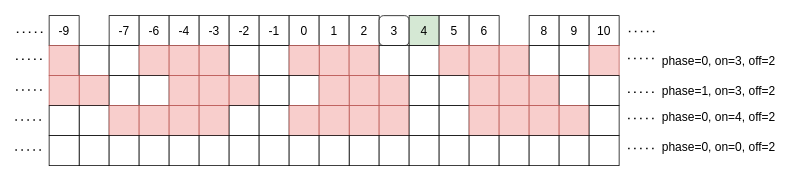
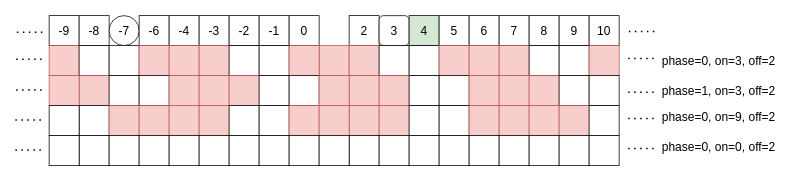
node "-8": added
node "-7": shape rectangle -> ellipse
node "1": removed
node "7": added
node "phase=0, on=4, off=2": label "phase=0, on=4, off=2" -> "phase=0, on=9, off=2"
